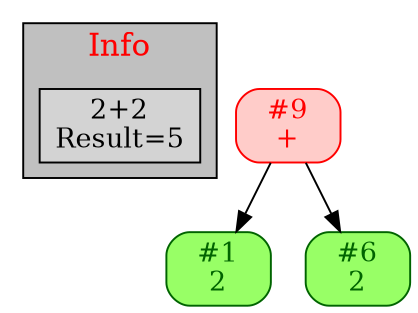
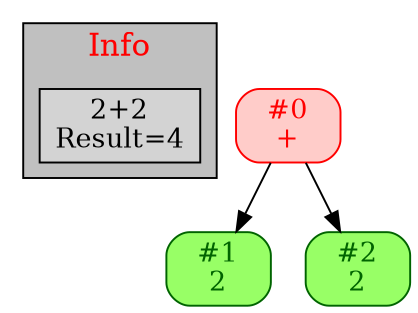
node "2+2 Result=5": label "2+2 Result=5" -> "2+2 Result=4"
node "#9 +": label "#9 +" -> "#0 +"
node "#6 2": label "#6 2" -> "#2 2"
